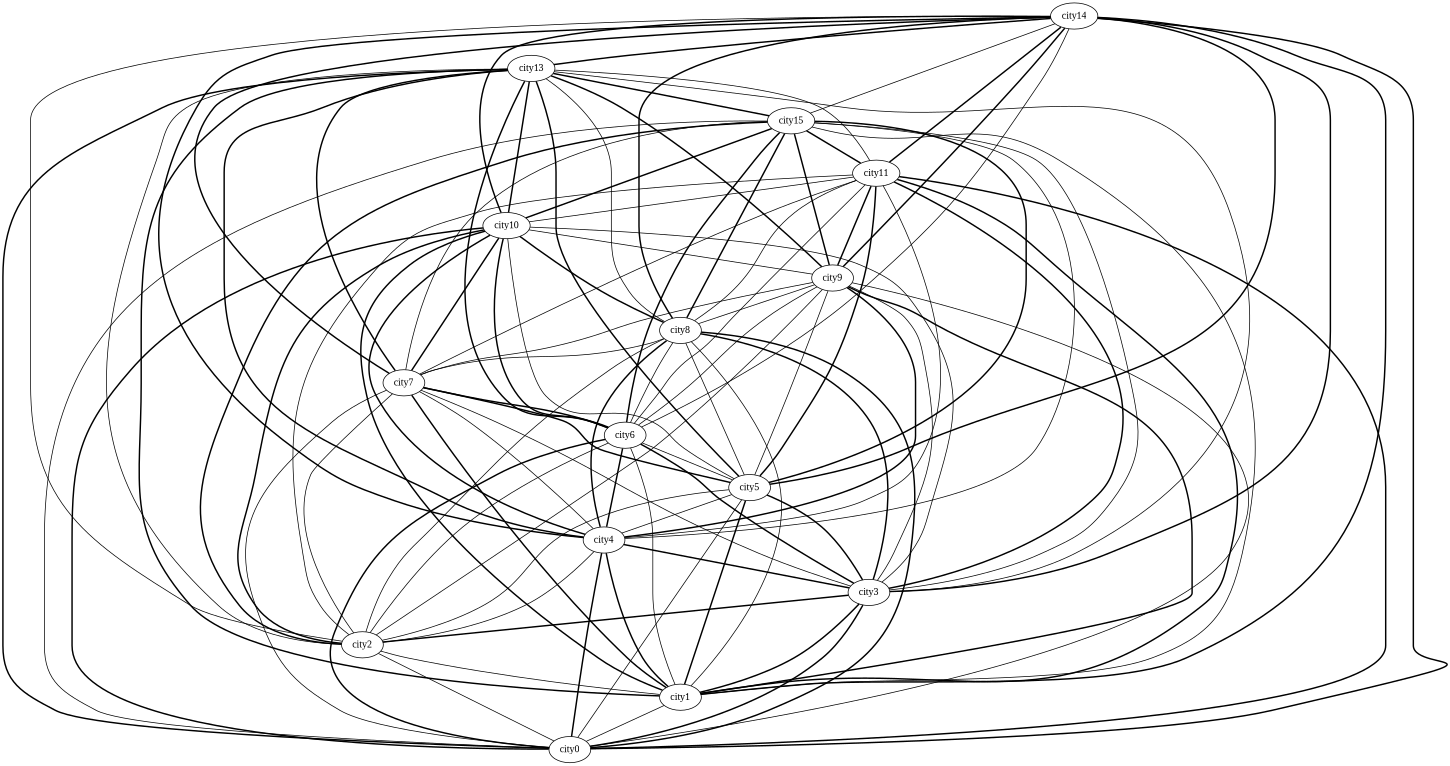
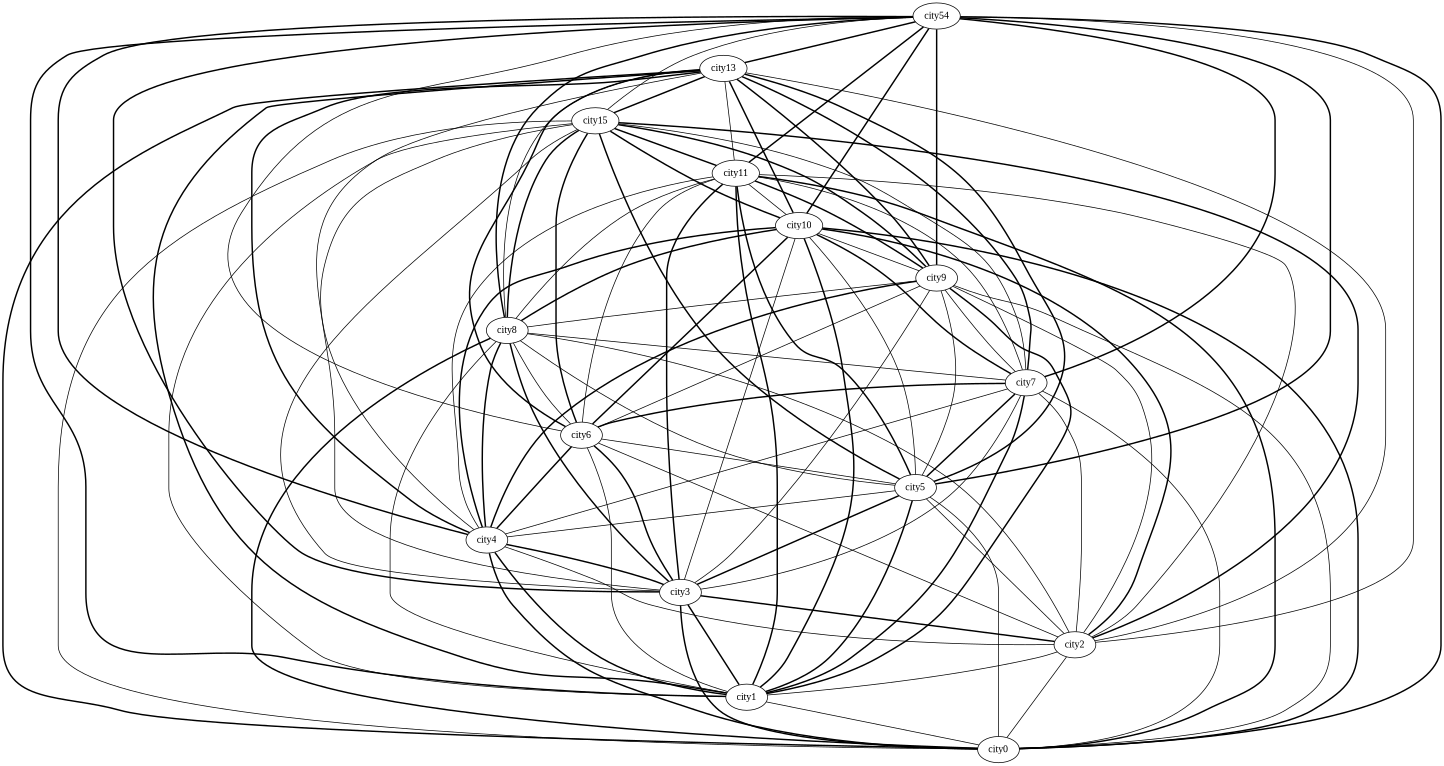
node "city14": label "city14" -> "city54"
edge "city6" -- "city0": removed
